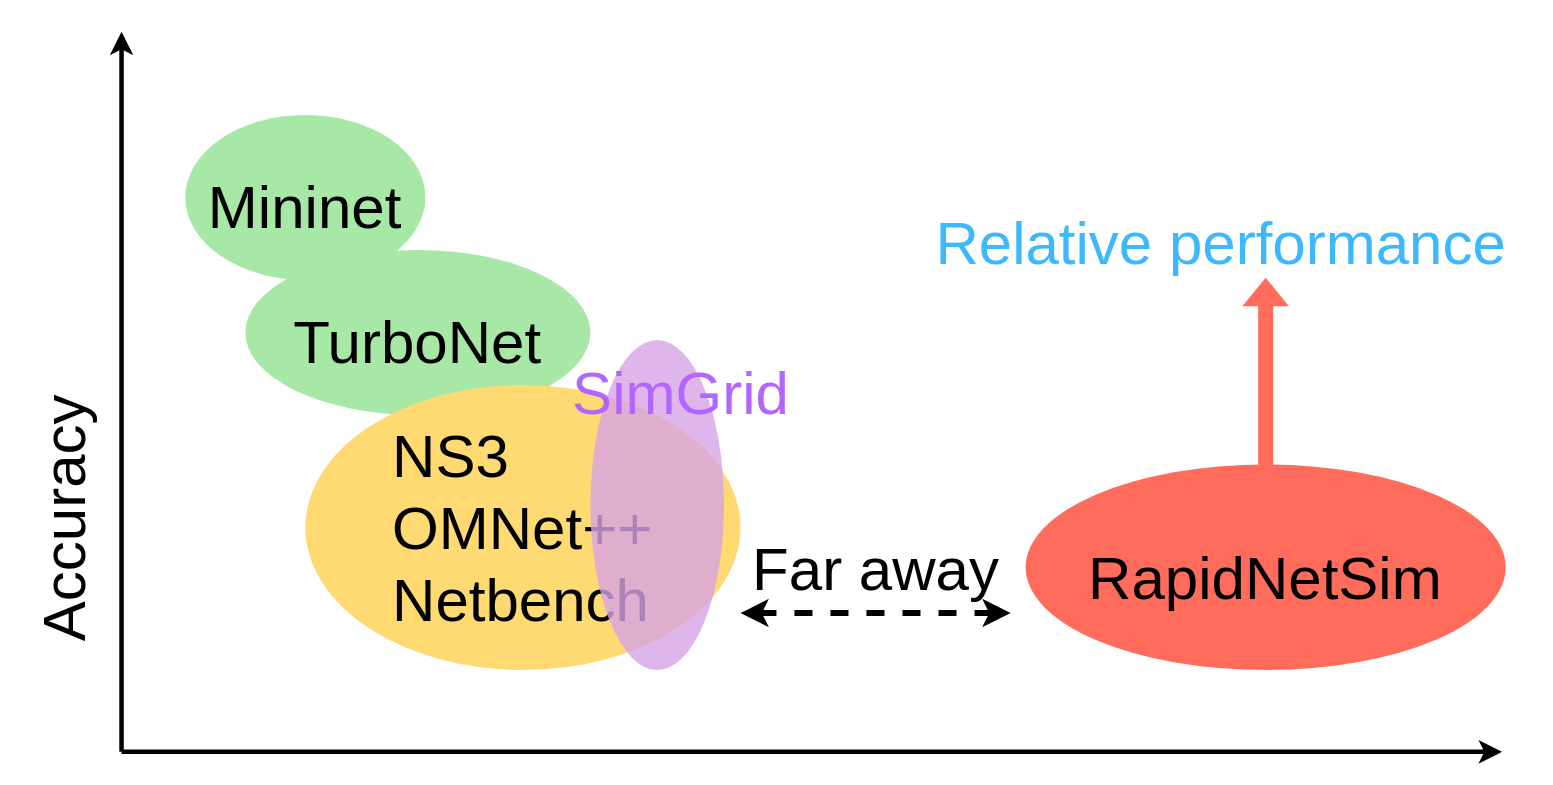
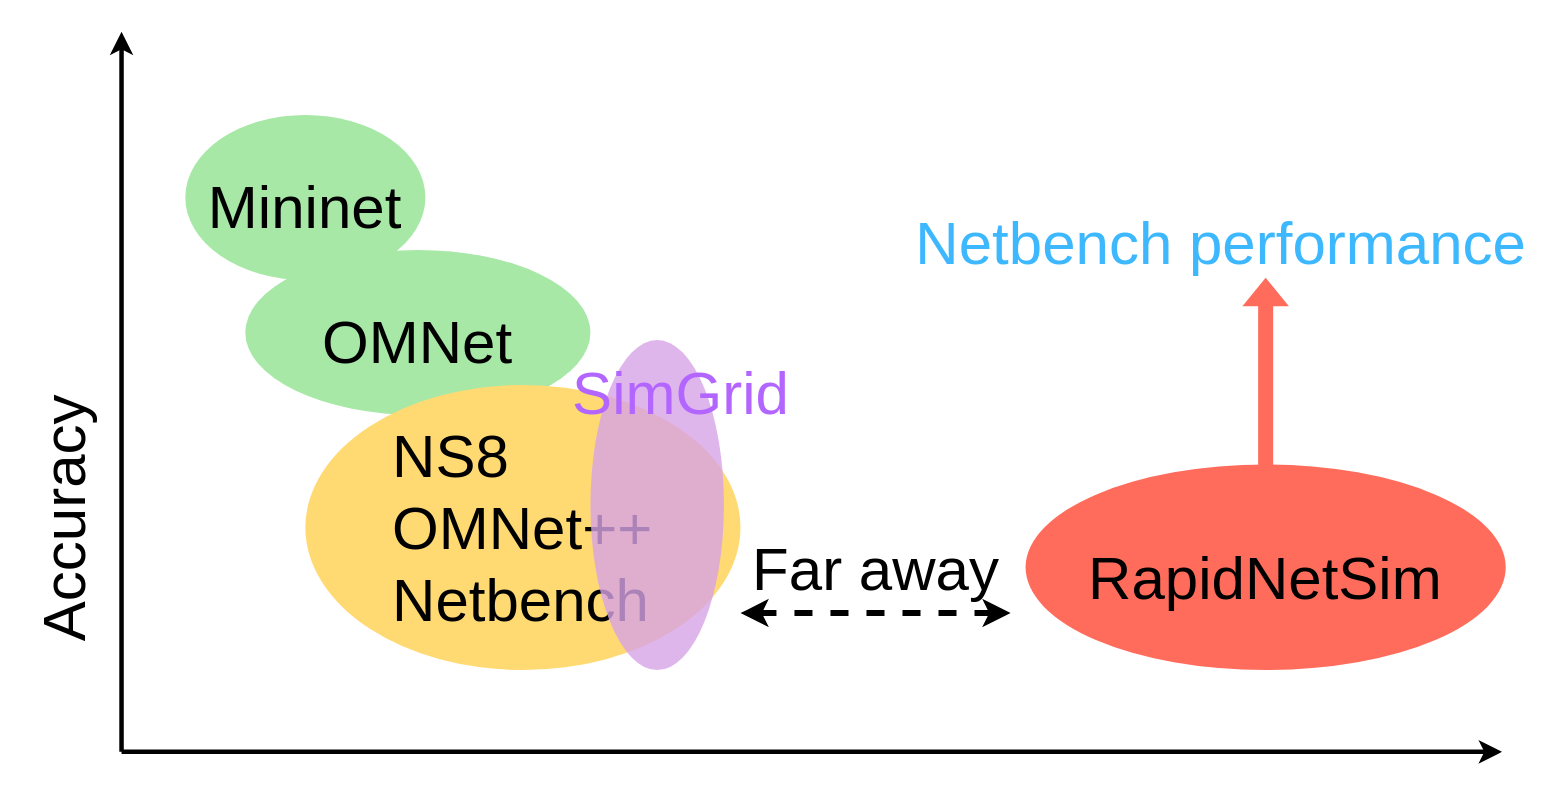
node "Relative performance": label "Relative performance" -> "Netbench performance"
node "TurboNet": label "TurboNet" -> "OMNet"
node "NS3 OMNet++ Netbench": label "NS3 OMNet++ Netbench" -> "NS8 OMNet++ Netbench"
